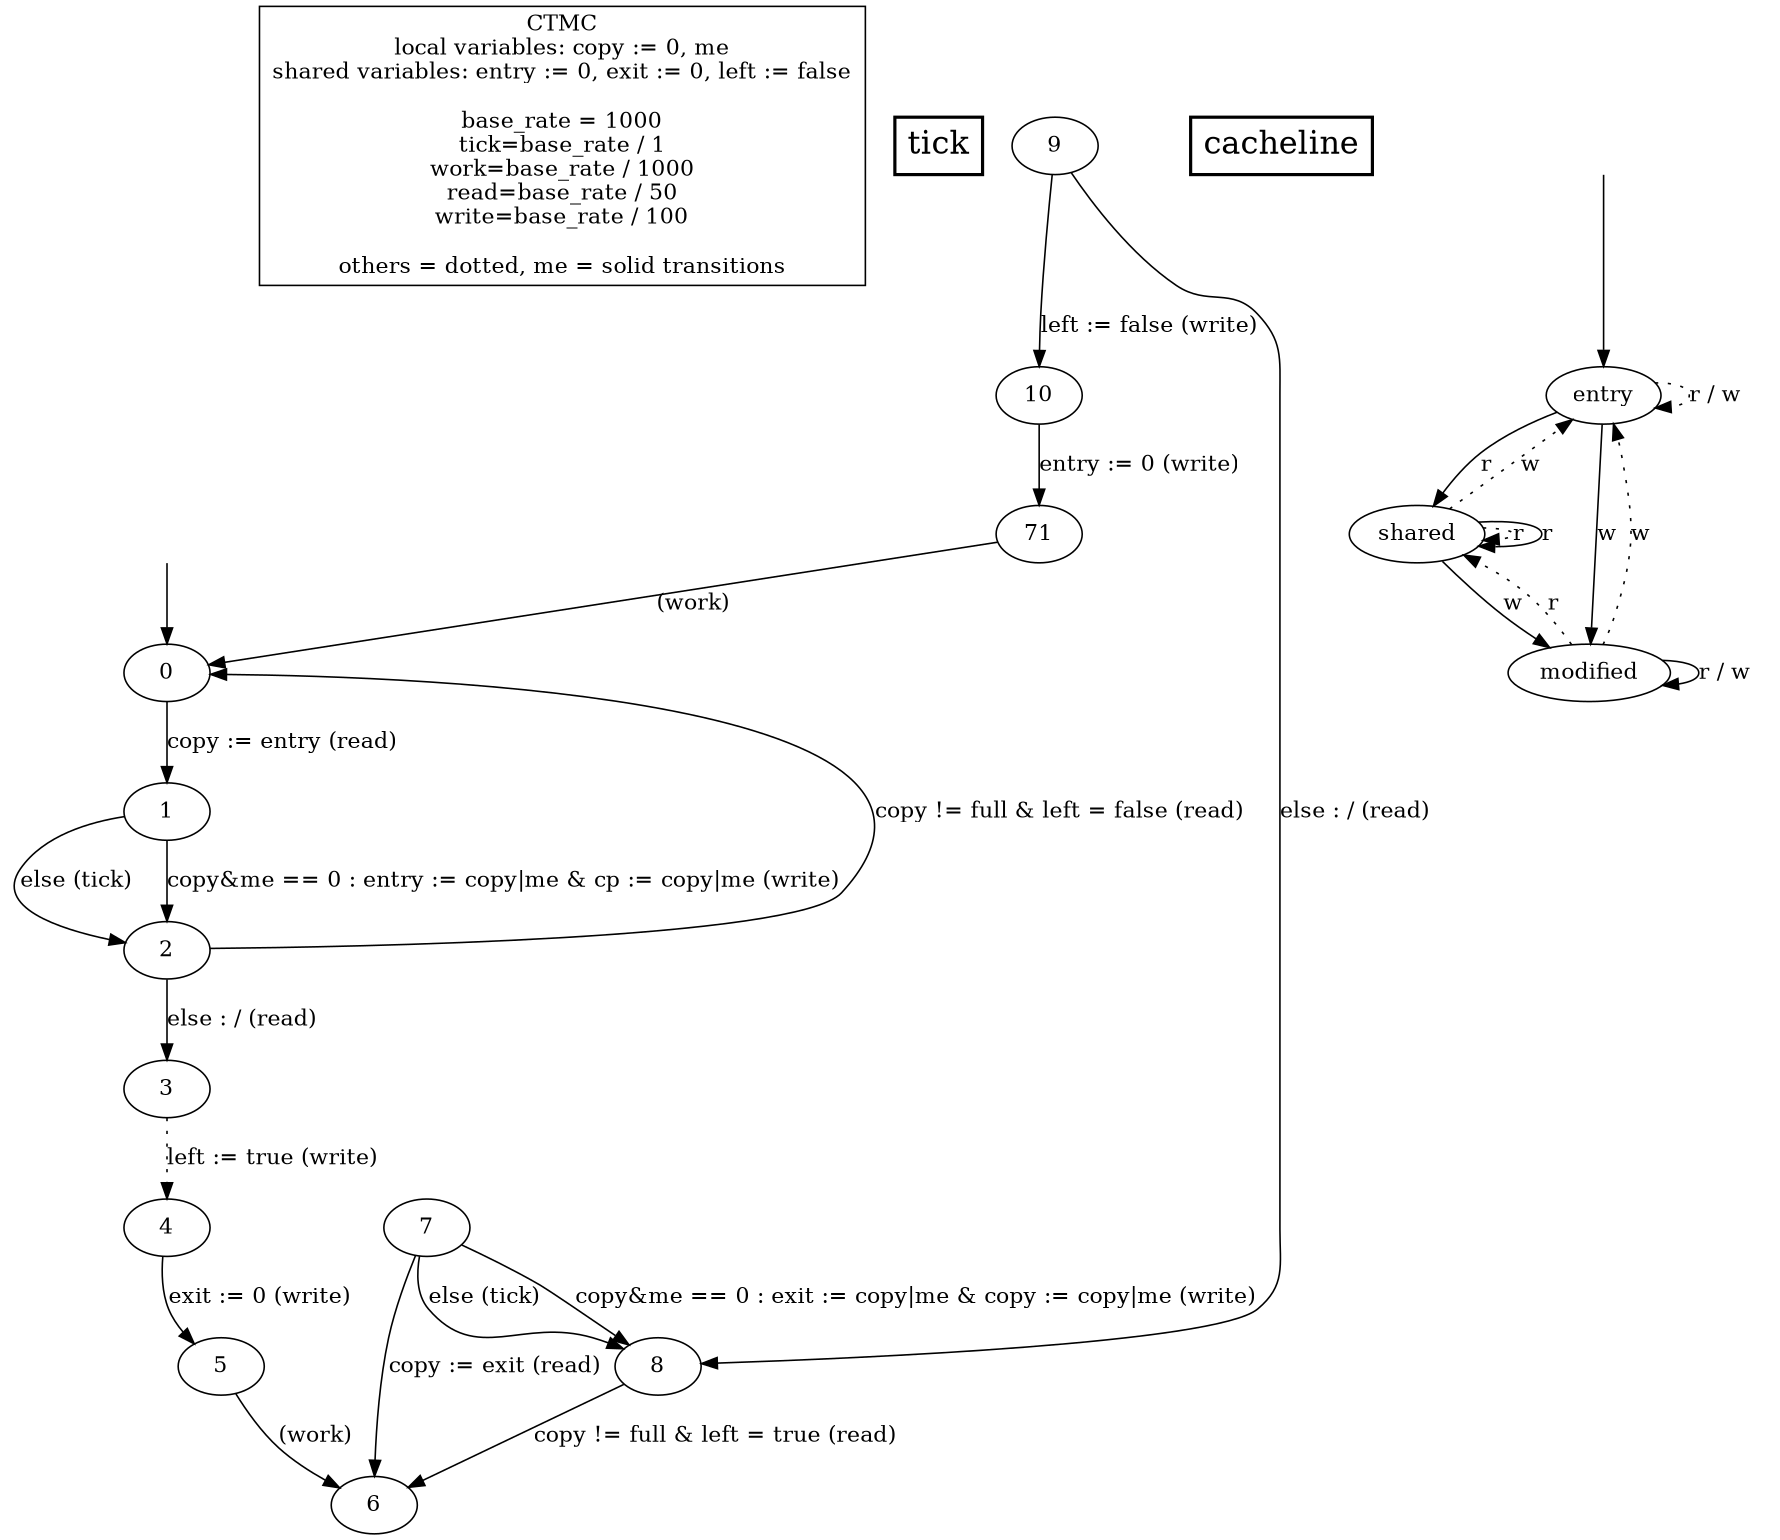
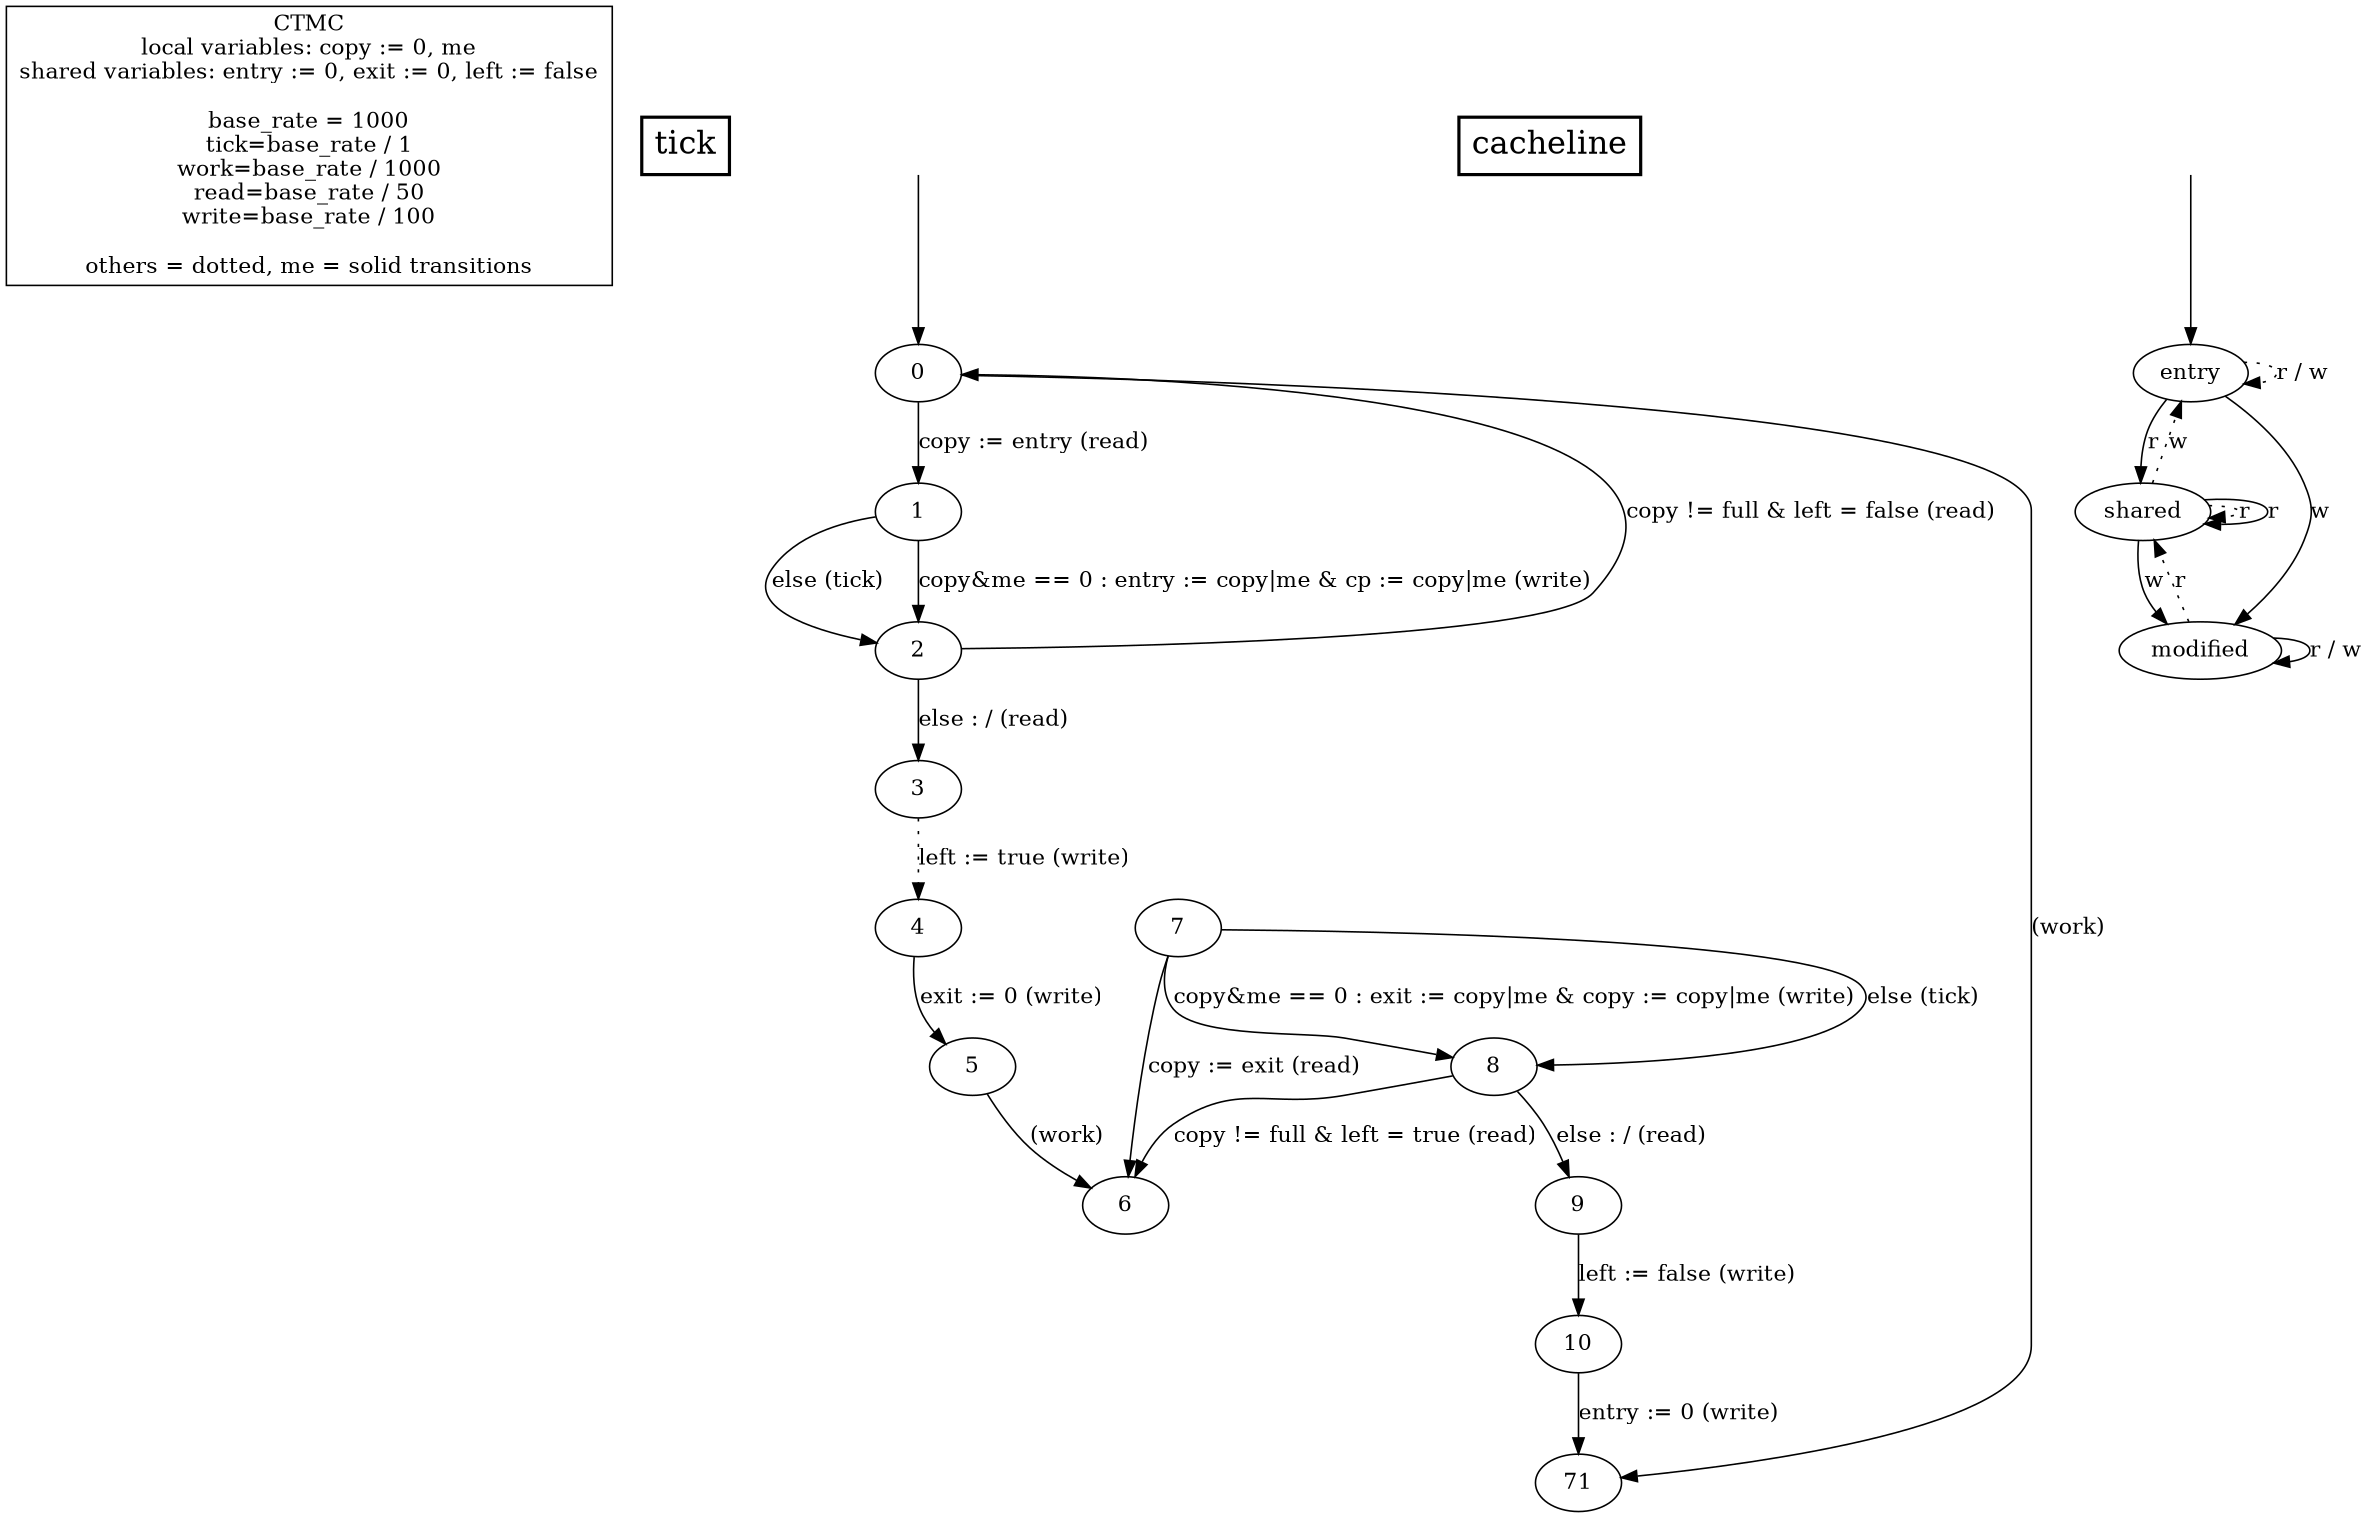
edge "modified" -> "entry": removed, label "w"
edge "71" -> "0": reversed
edge "9" -> "8": reversed
